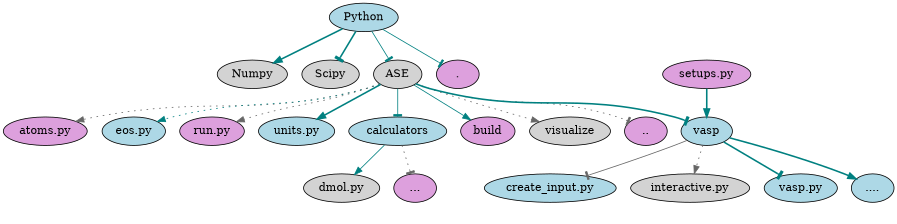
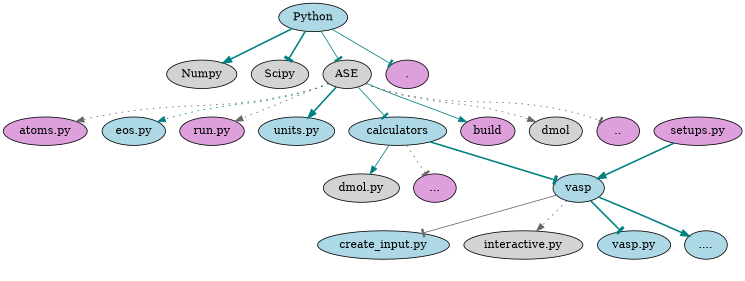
edge "ASE" -> "vasp": now "calculators" -> "vasp"
node "visualize": label "visualize" -> "dmol"
